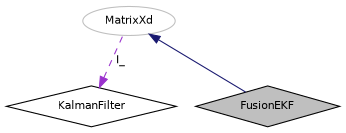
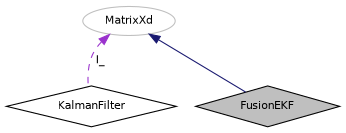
edge "MatrixXd" -> "KalmanFilter": reversed
